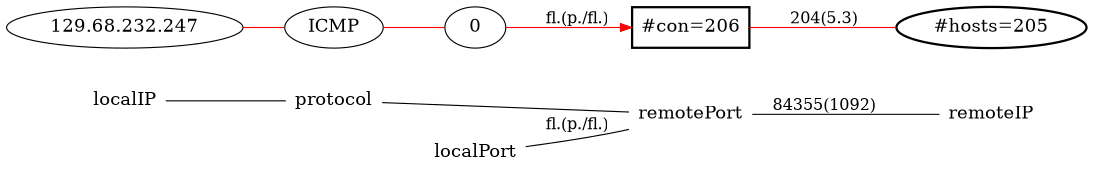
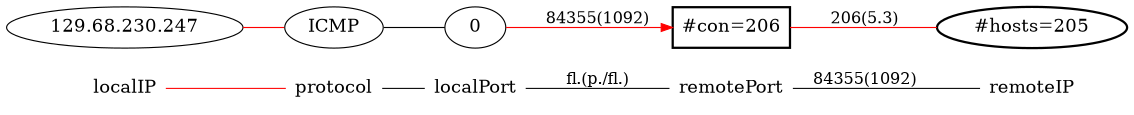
edge "0" -- "#con=206": label "fl.(p./fl.)" -> "84355(1092)"
edge "#con=206" -- "#hosts=205": label "204(5.3)" -> "206(5.3)"
node "129.68.232.247": label "129.68.232.247" -> "129.68.230.247"
edge "ICMP" -- "0": color red -> black
edge "localIP" -- "protocol": color black -> red
edge "protocol" -- "remotePort": now "protocol" -- "localPort"
